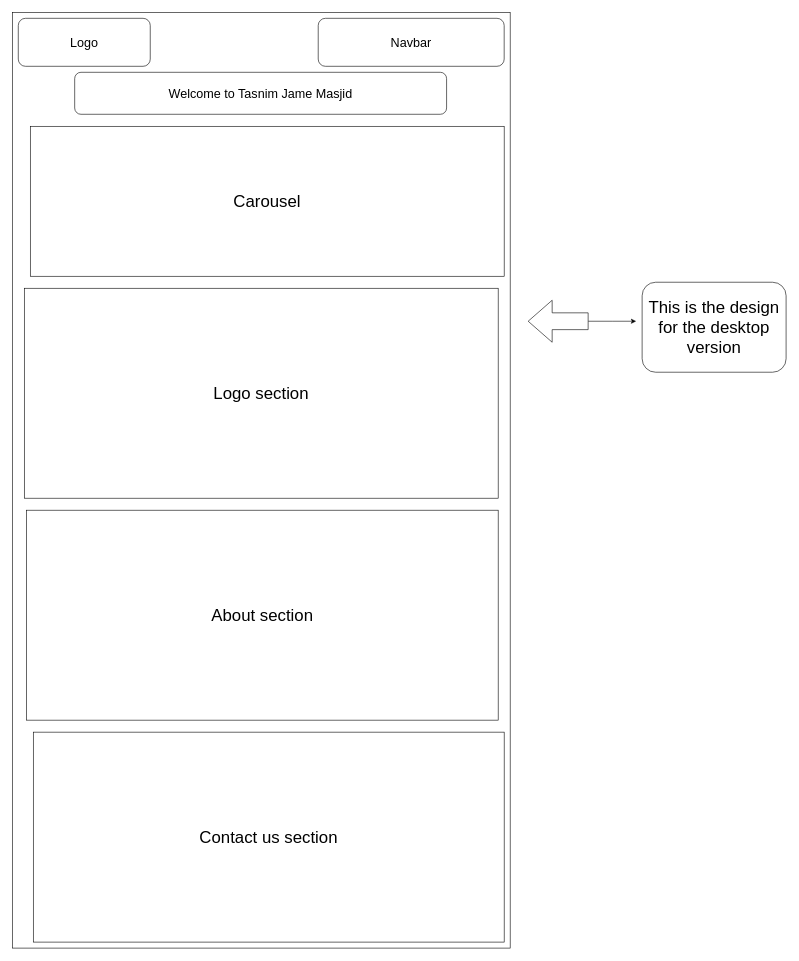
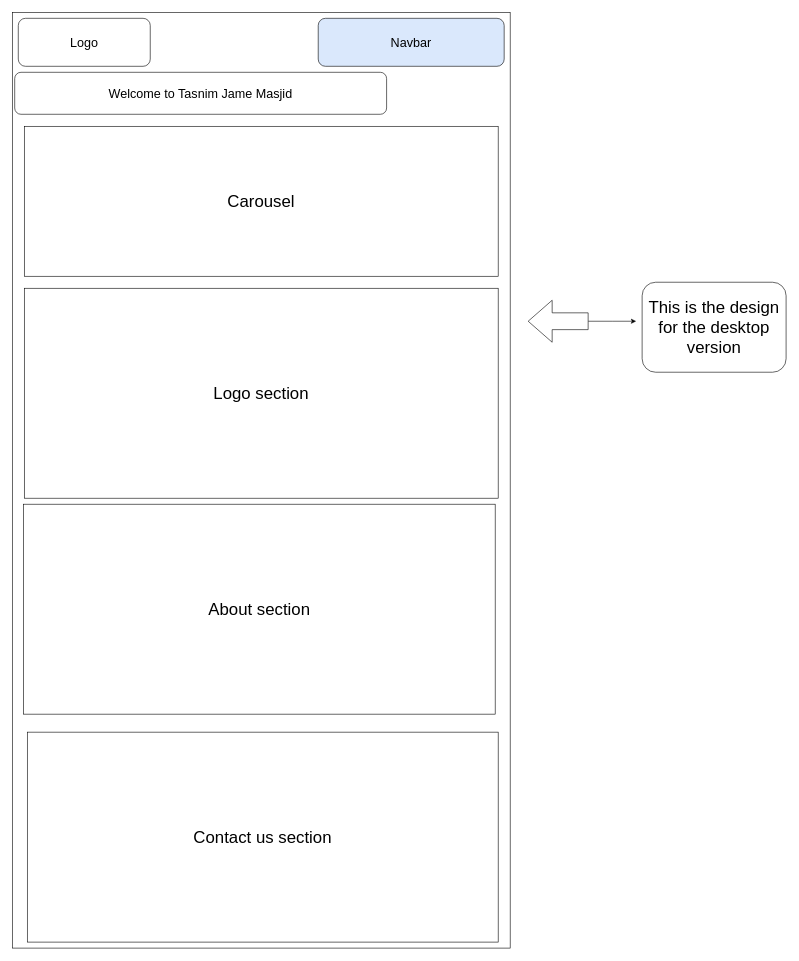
node "Navbar": fillcolor #ffffff -> #dae8fc
node "Welcome to Tasnim Jame Masjid": moved (261, 93) -> (201, 93)
node "Carousel": moved (267, 201) -> (261, 201)
node "About section": moved (263, 615) -> (260, 609)
node "Contact us section": moved (269, 837) -> (263, 837)
